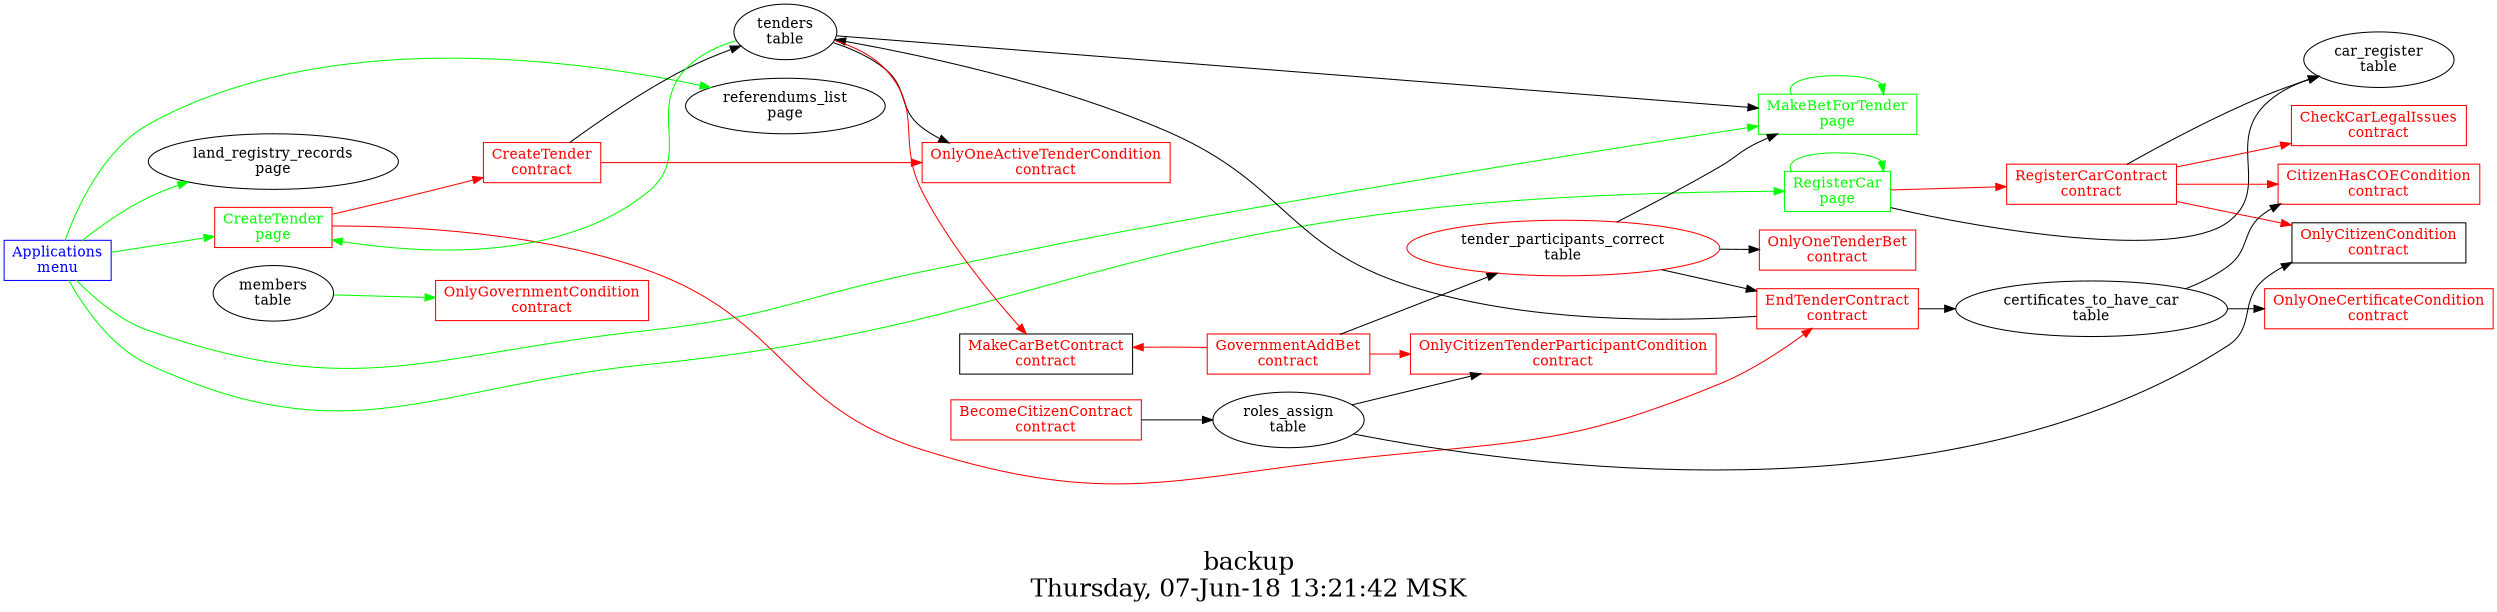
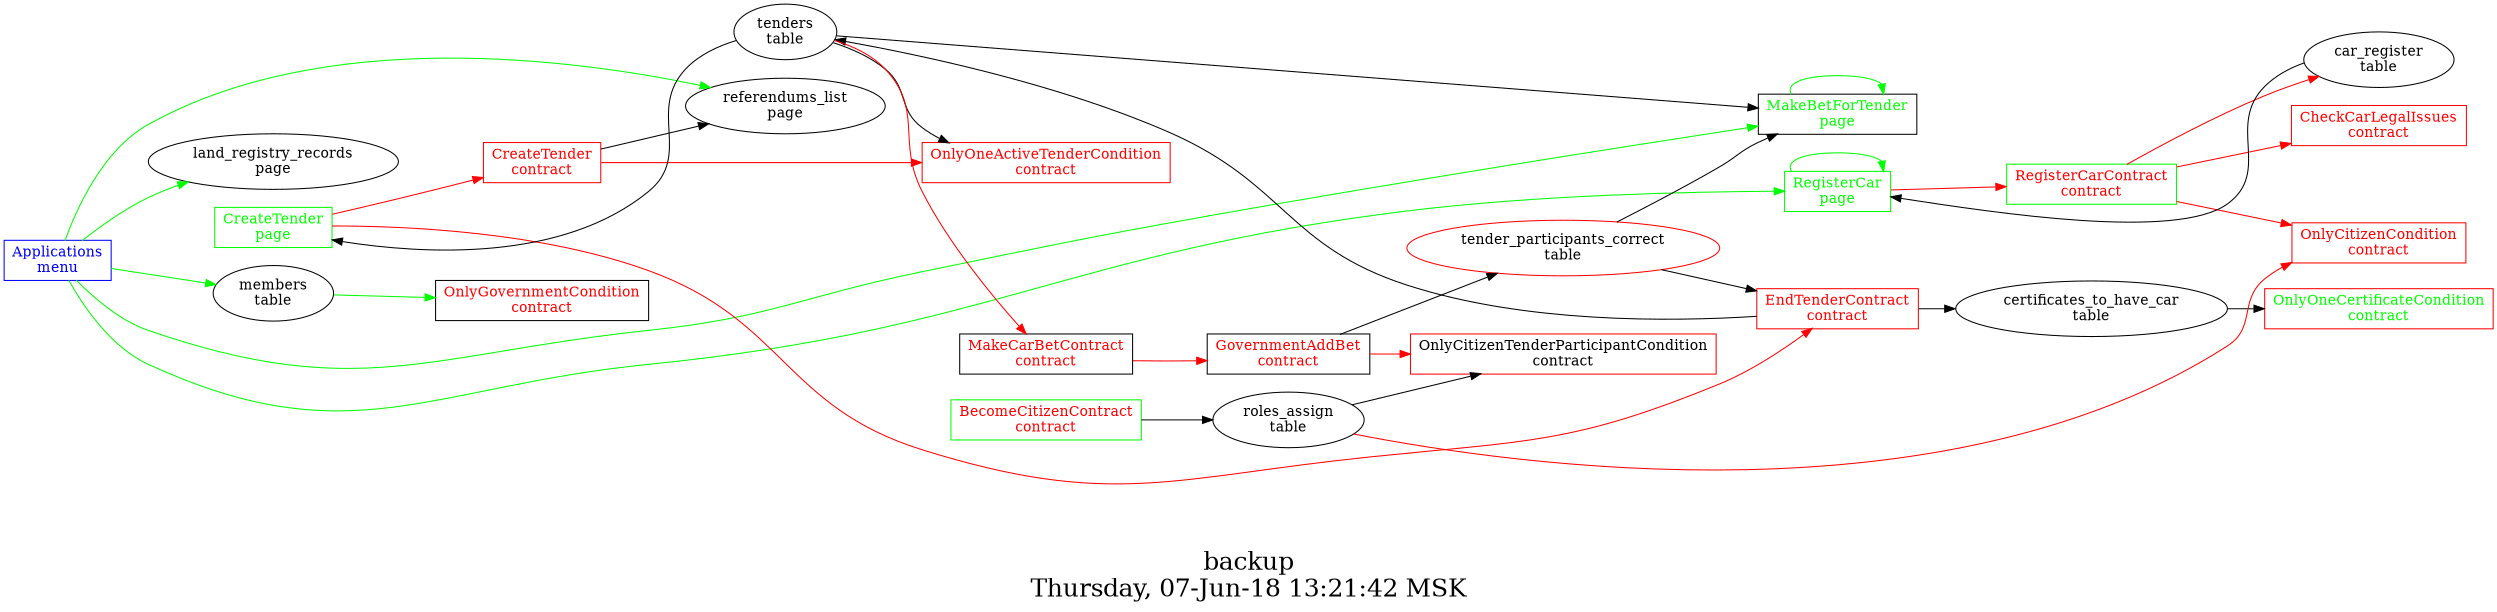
edge "CreateTender contract" -> "tenders table": now "CreateTender contract" -> "referendums_list page"
node "MakeBetForTender page": color green -> black
edge "RegisterCarContract contract" -> "car_register table": color black -> red
node "RegisterCarContract contract": color red -> green
node "CitizenHasCOECondition contract": removed
edge "tenders table" -> "CreateTender page": color green -> black
node "CreateTender page": color red -> green
edge "RegisterCar page" -> "car_register table": reversed
node "OnlyCitizenCondition contract": color black -> red
edge "Applications menu" -> "CreateTender page": now "Applications menu" -> "members table"
node "OnlyOneTenderBet contract": removed
node "OnlyGovernmentCondition contract": color red -> black
node "OnlyOneCertificateCondition contract": fontcolor red -> green
edge "GovernmentAddBet contract" -> "MakeCarBetContract contract": reversed
node "GovernmentAddBet contract": color red -> black
node "OnlyCitizenTenderParticipantCondition contract": fontcolor red -> black
node "BecomeCitizenContract contract": color red -> green
edge "roles_assign table" -> "OnlyCitizenCondition contract": color black -> red
